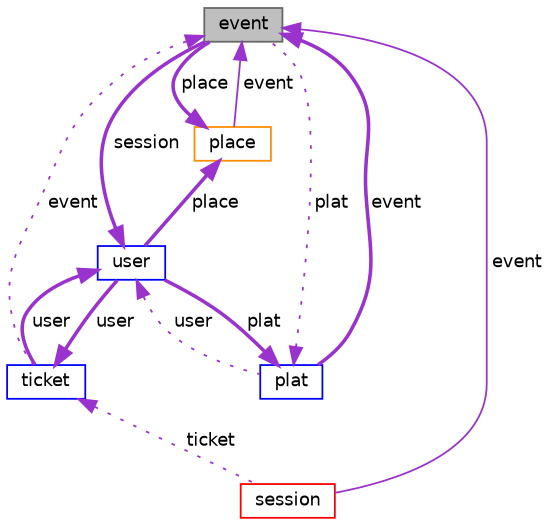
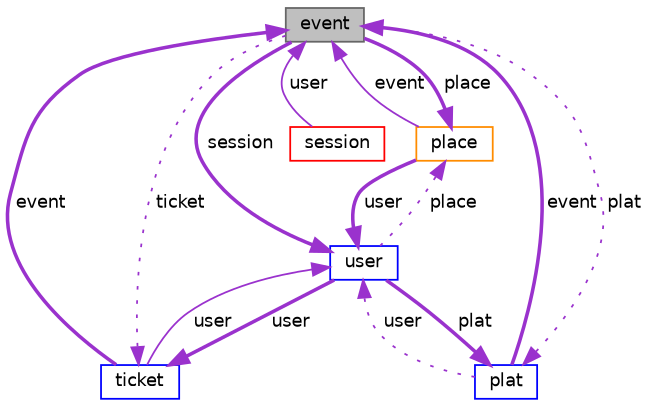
edge "ticket" -> "event": style dotted -> bold
edge "place" -> "user": added, label "user"
edge "user" -> "place": style bold -> dotted
edge "session" -> "event": label " event" -> " user"
edge "ticket" -> "user": style bold -> solid
edge "session" -> "ticket": now "event" -> "ticket"
